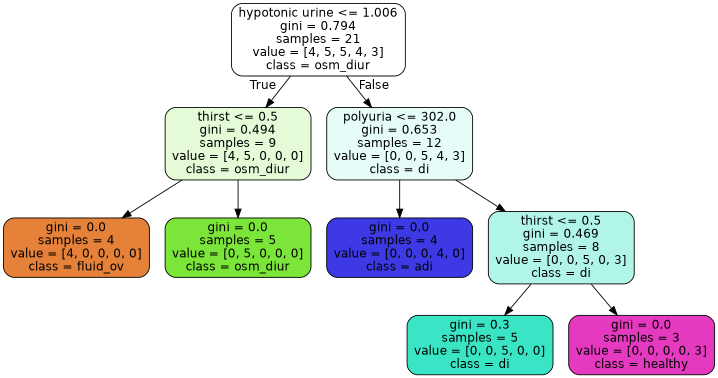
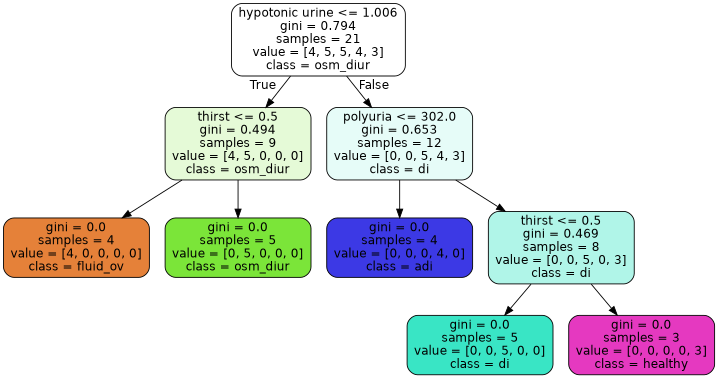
node "gini = 0.3 samples = 5 value = [0, 0, 5, 0, 0] class = di": label "gini = 0.3 samples = 5 value = [0, 0, 5, 0, 0] class = di" -> "gini = 0.0 samples = 5 value = [0, 0, 5, 0, 0] class = di"
